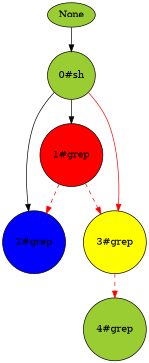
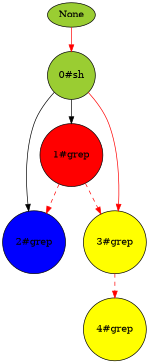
edge "None" -> "0#sh": color black -> red
node "4#grep": fillcolor yellowgreen -> yellow
